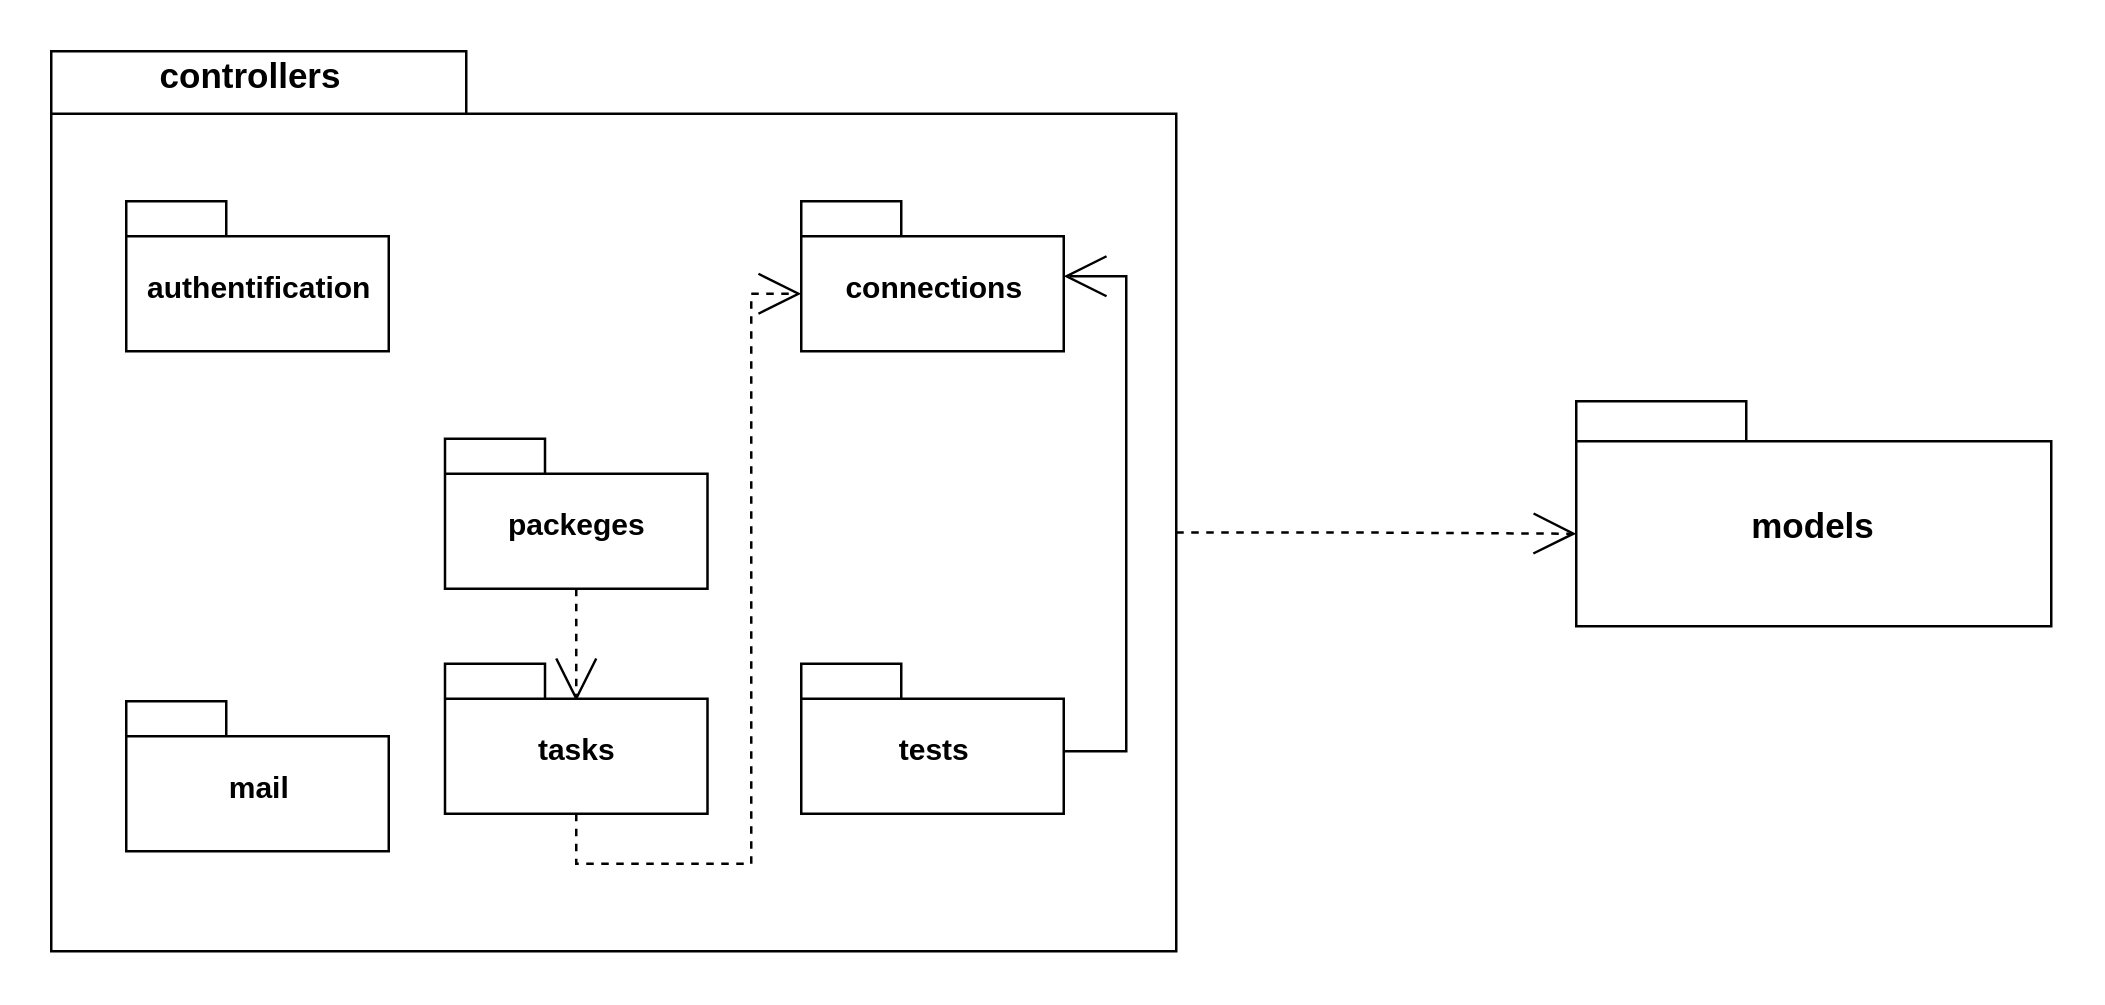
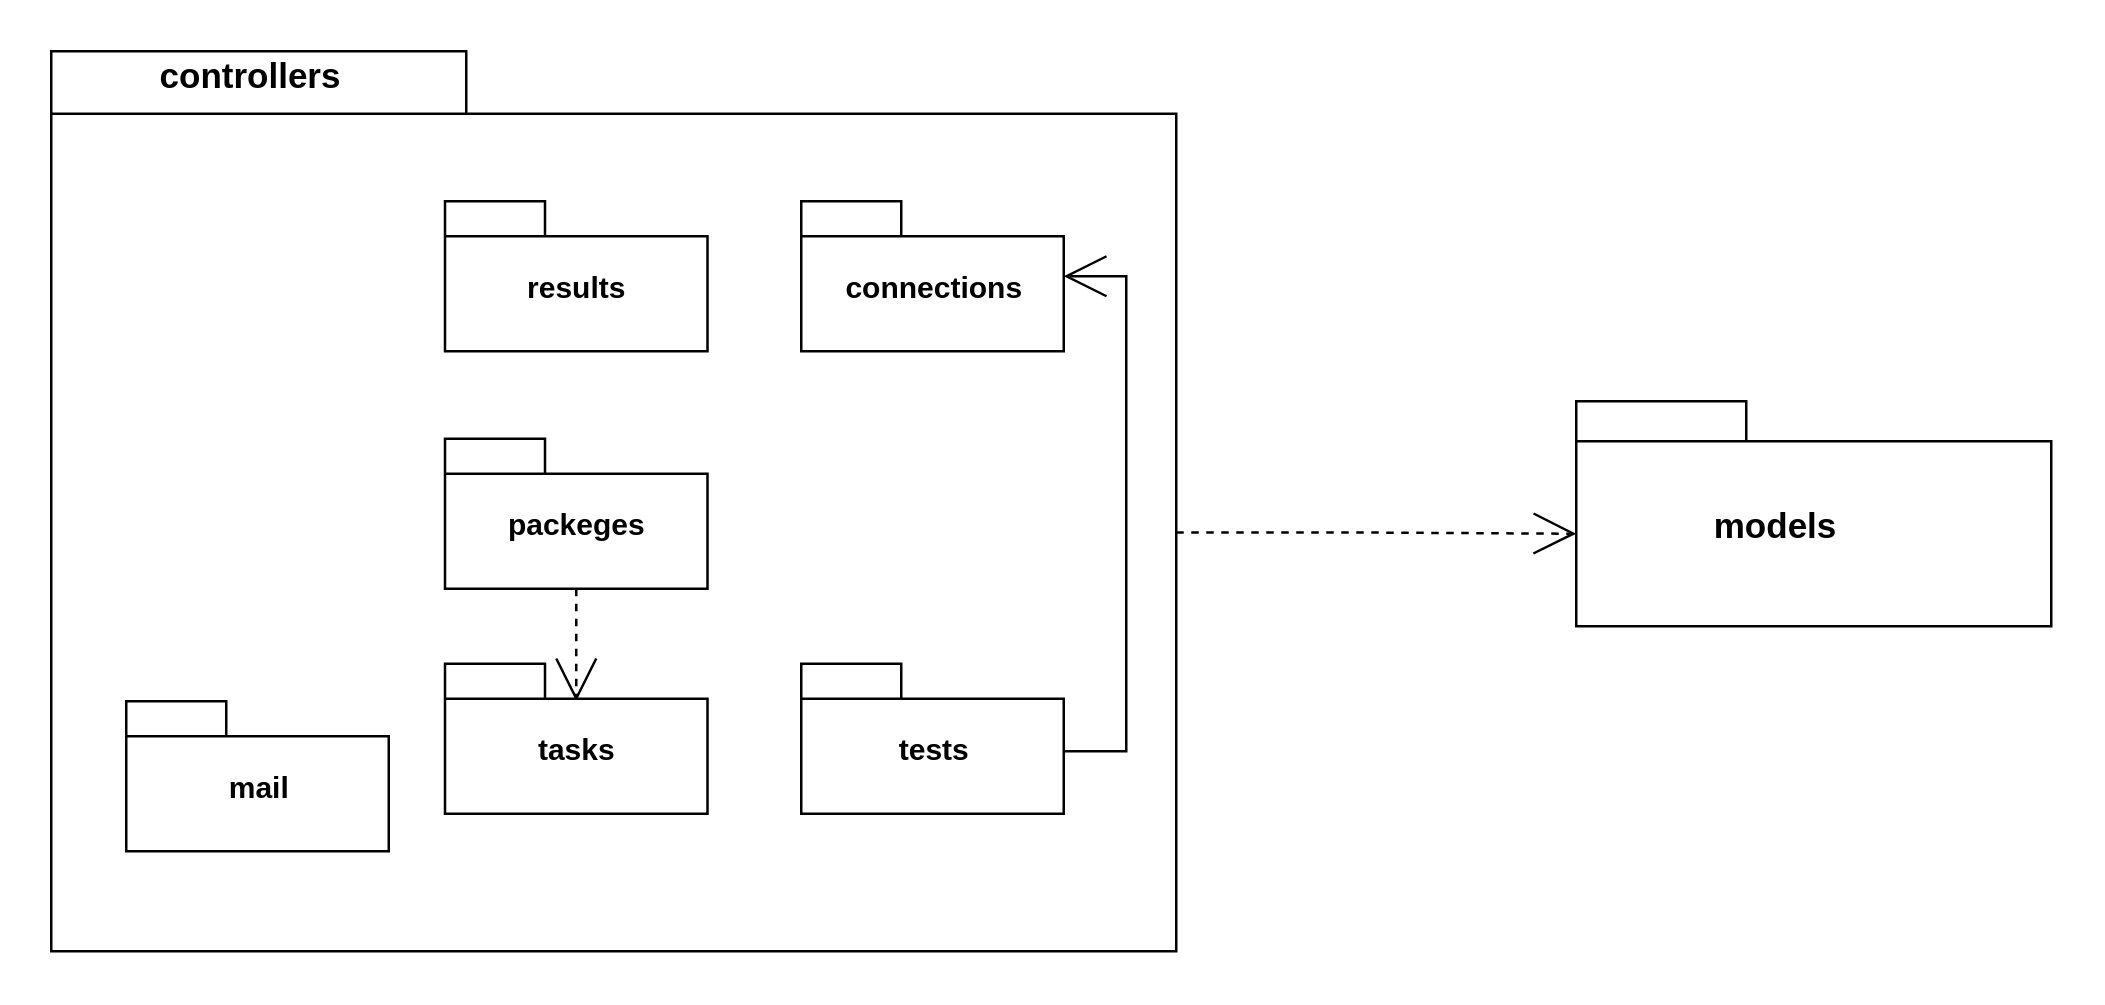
node "authentification": removed
node "results": added
node "models": moved (1814, 526) -> (1776, 526)
edge "tasks" -> "connections": removed
